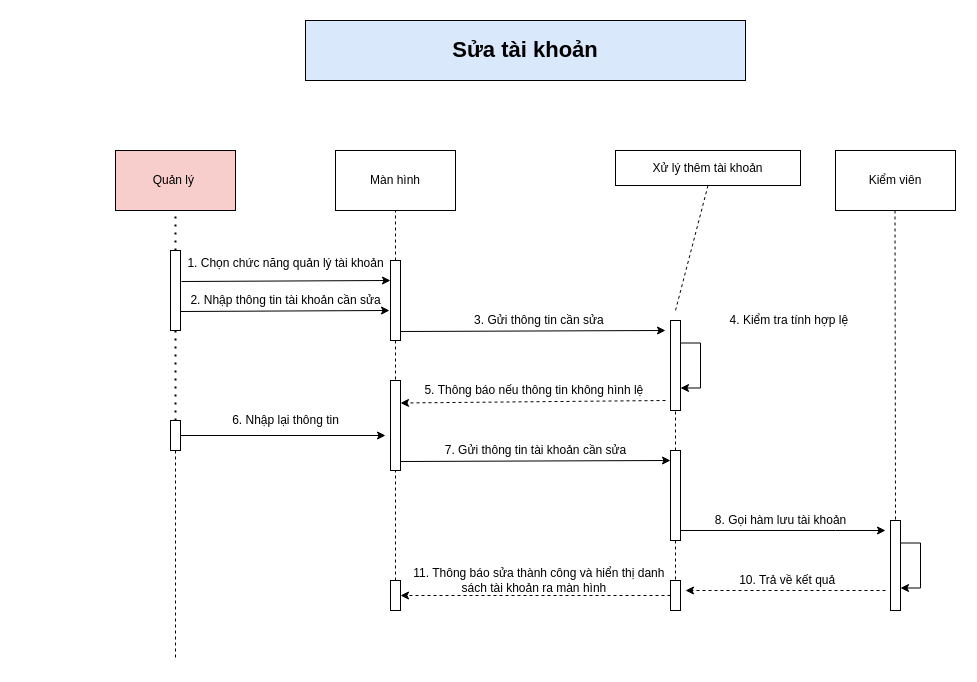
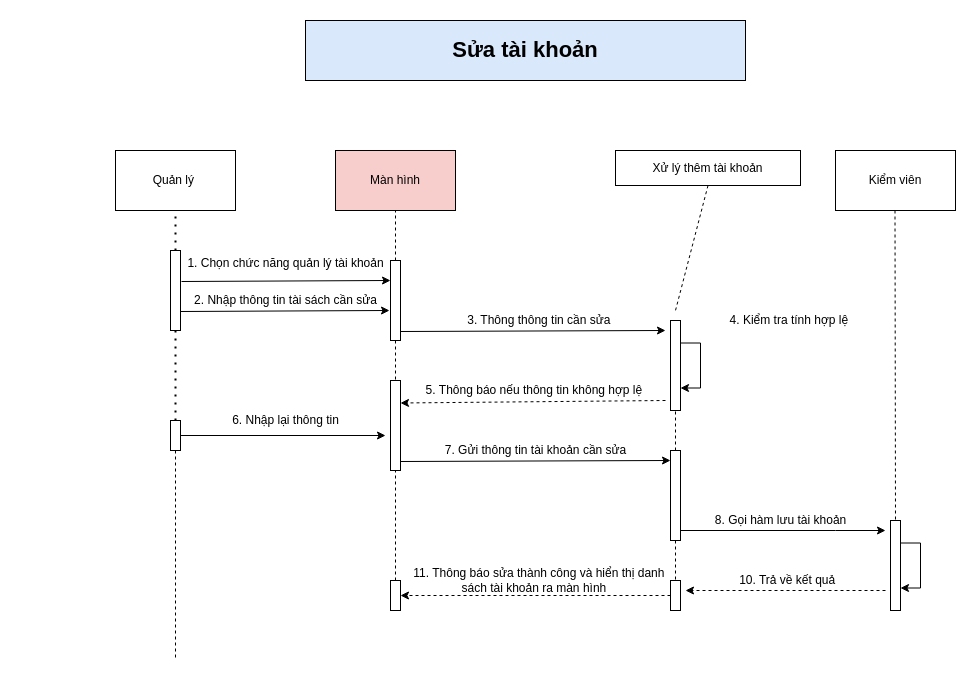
node "Quản lý": fillcolor #f8cecc -> #ffffff
node "Màn hình": fillcolor #ffffff -> #f8cecc
node "2. Nhập thông tin tài khoản cần sửa": label "2. Nhập thông tin tài khoản cần sửa" -> "2. Nhập thông tin tài sách cần sửa"
node "3. Gửi thông tin cần sửa": label "3. Gửi thông tin cần sửa" -> "3. Thông thông tin cần sửa"
node "5. Thông báo nếu thông tin không hình lệ": label "5. Thông báo nếu thông tin không hình lệ" -> "5. Thông báo nếu thông tin không hợp lệ"
